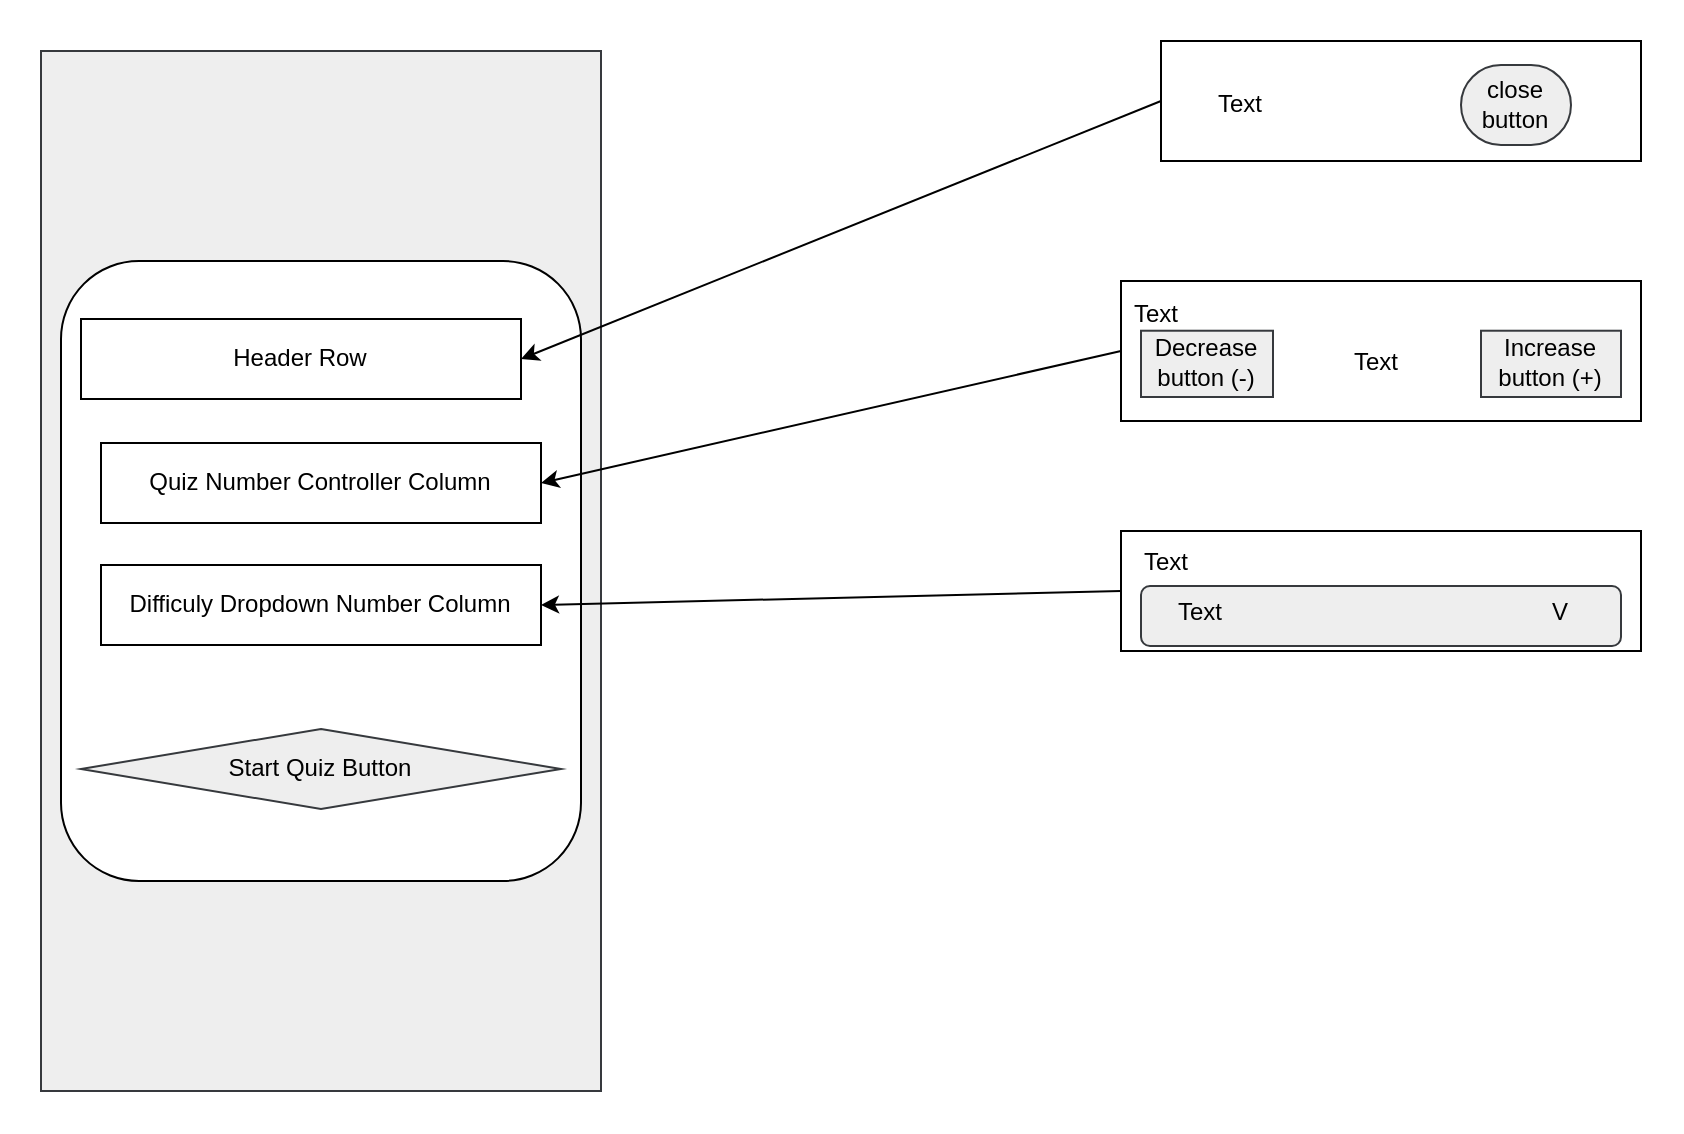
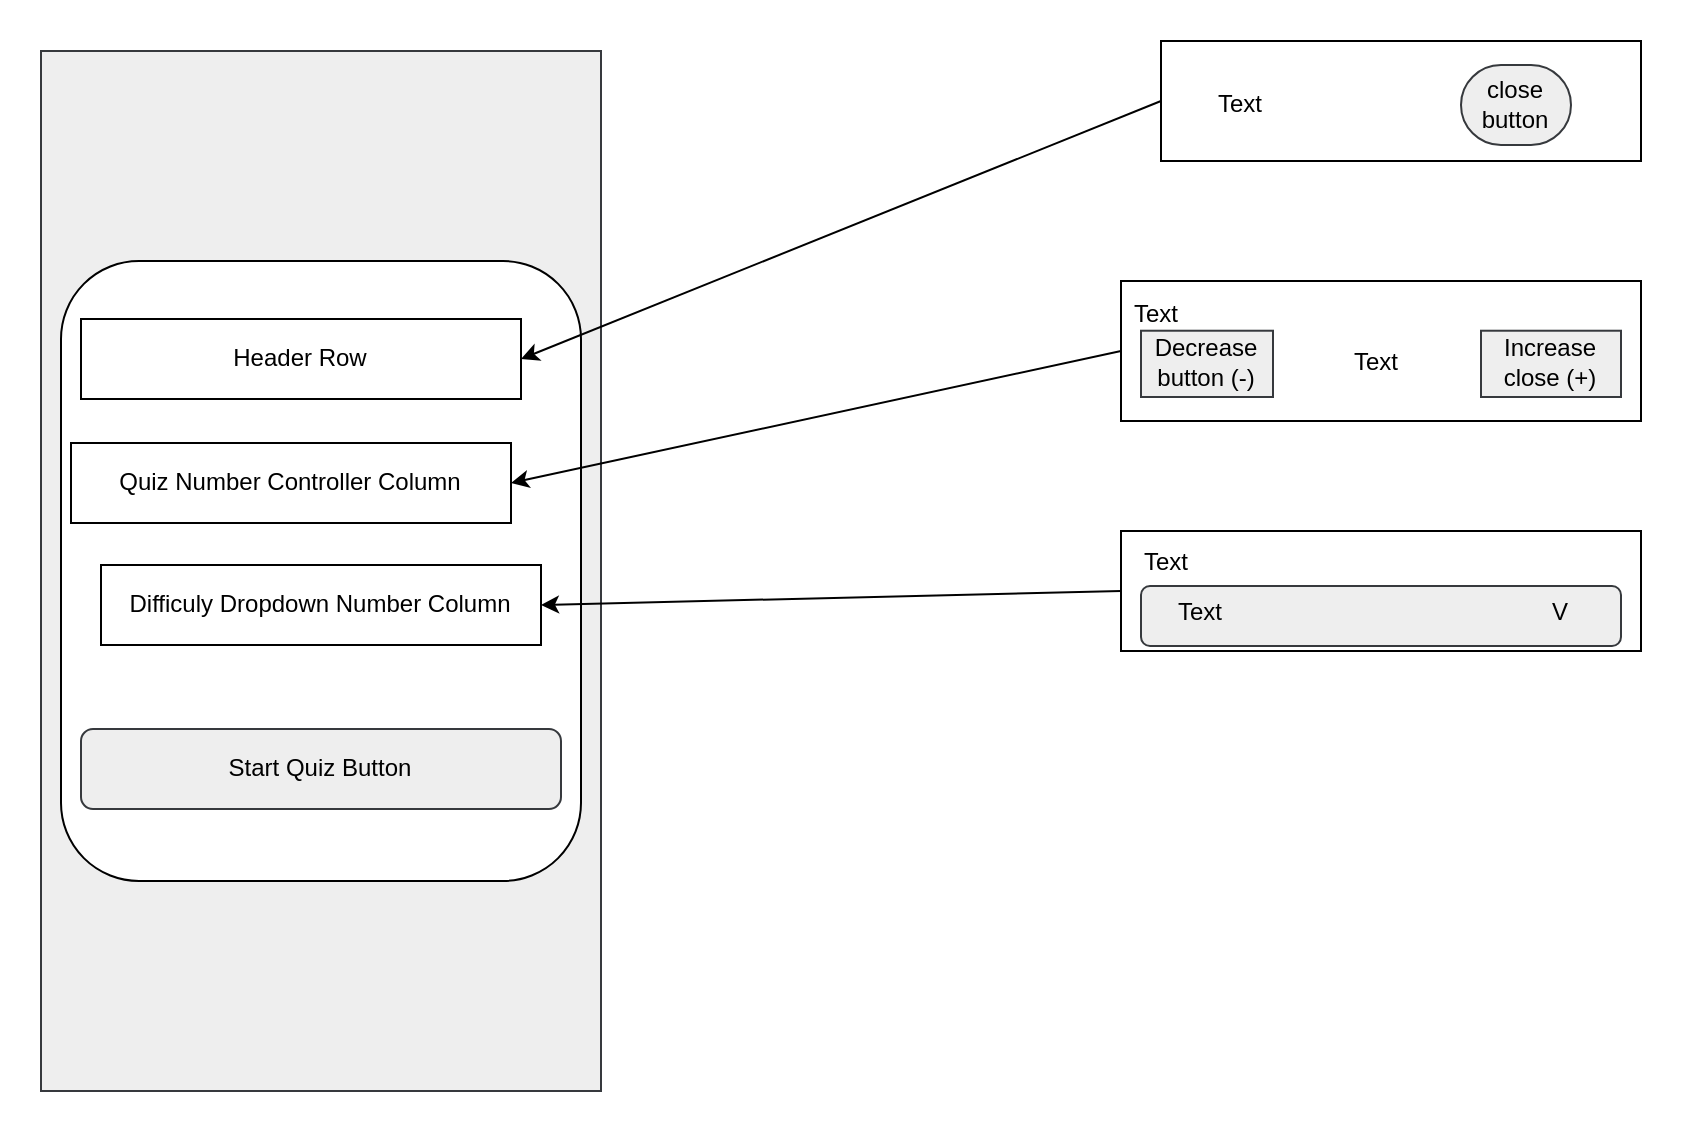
node "Increase button (+)": label "Increase button (+)" -> "Increase close (+)"
node "Quiz Number Controller Column": moved (321, 483) -> (291, 483)
node "Start Quiz Button": shape diamond -> rounded rectangle
